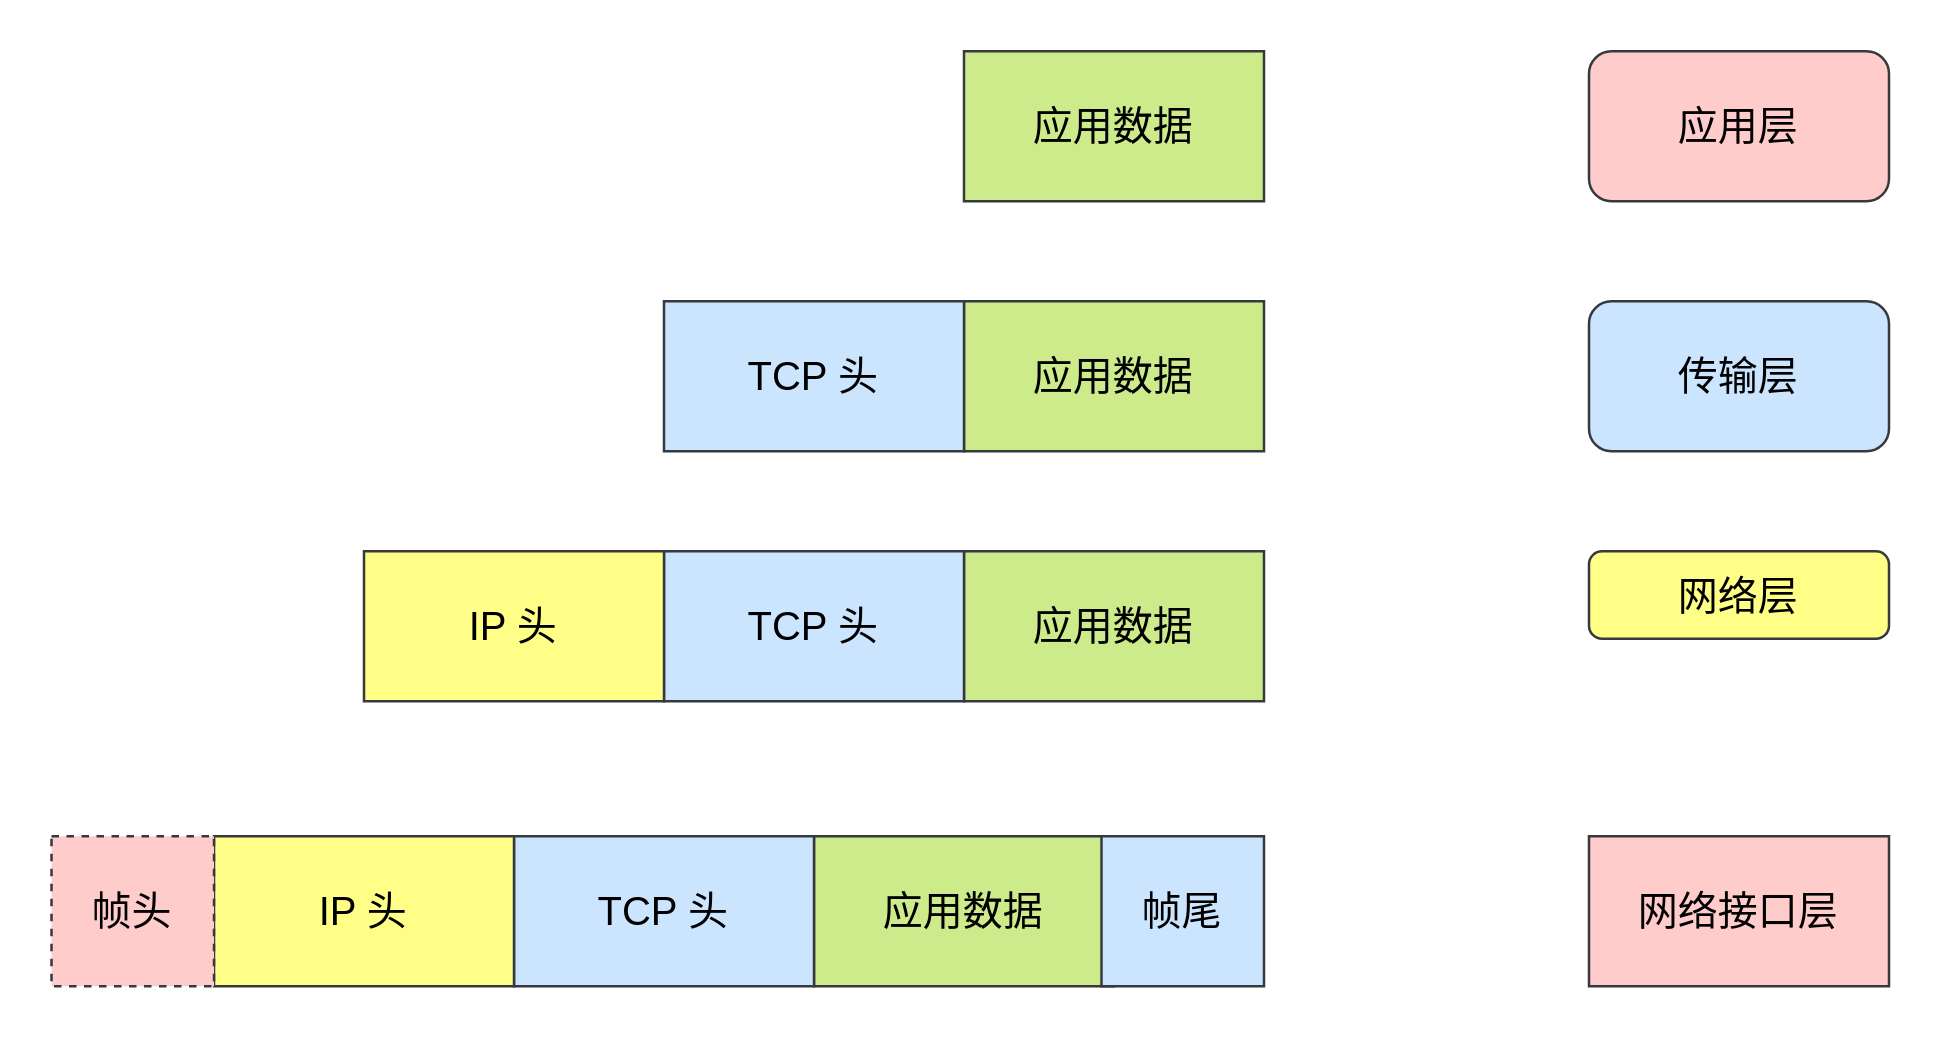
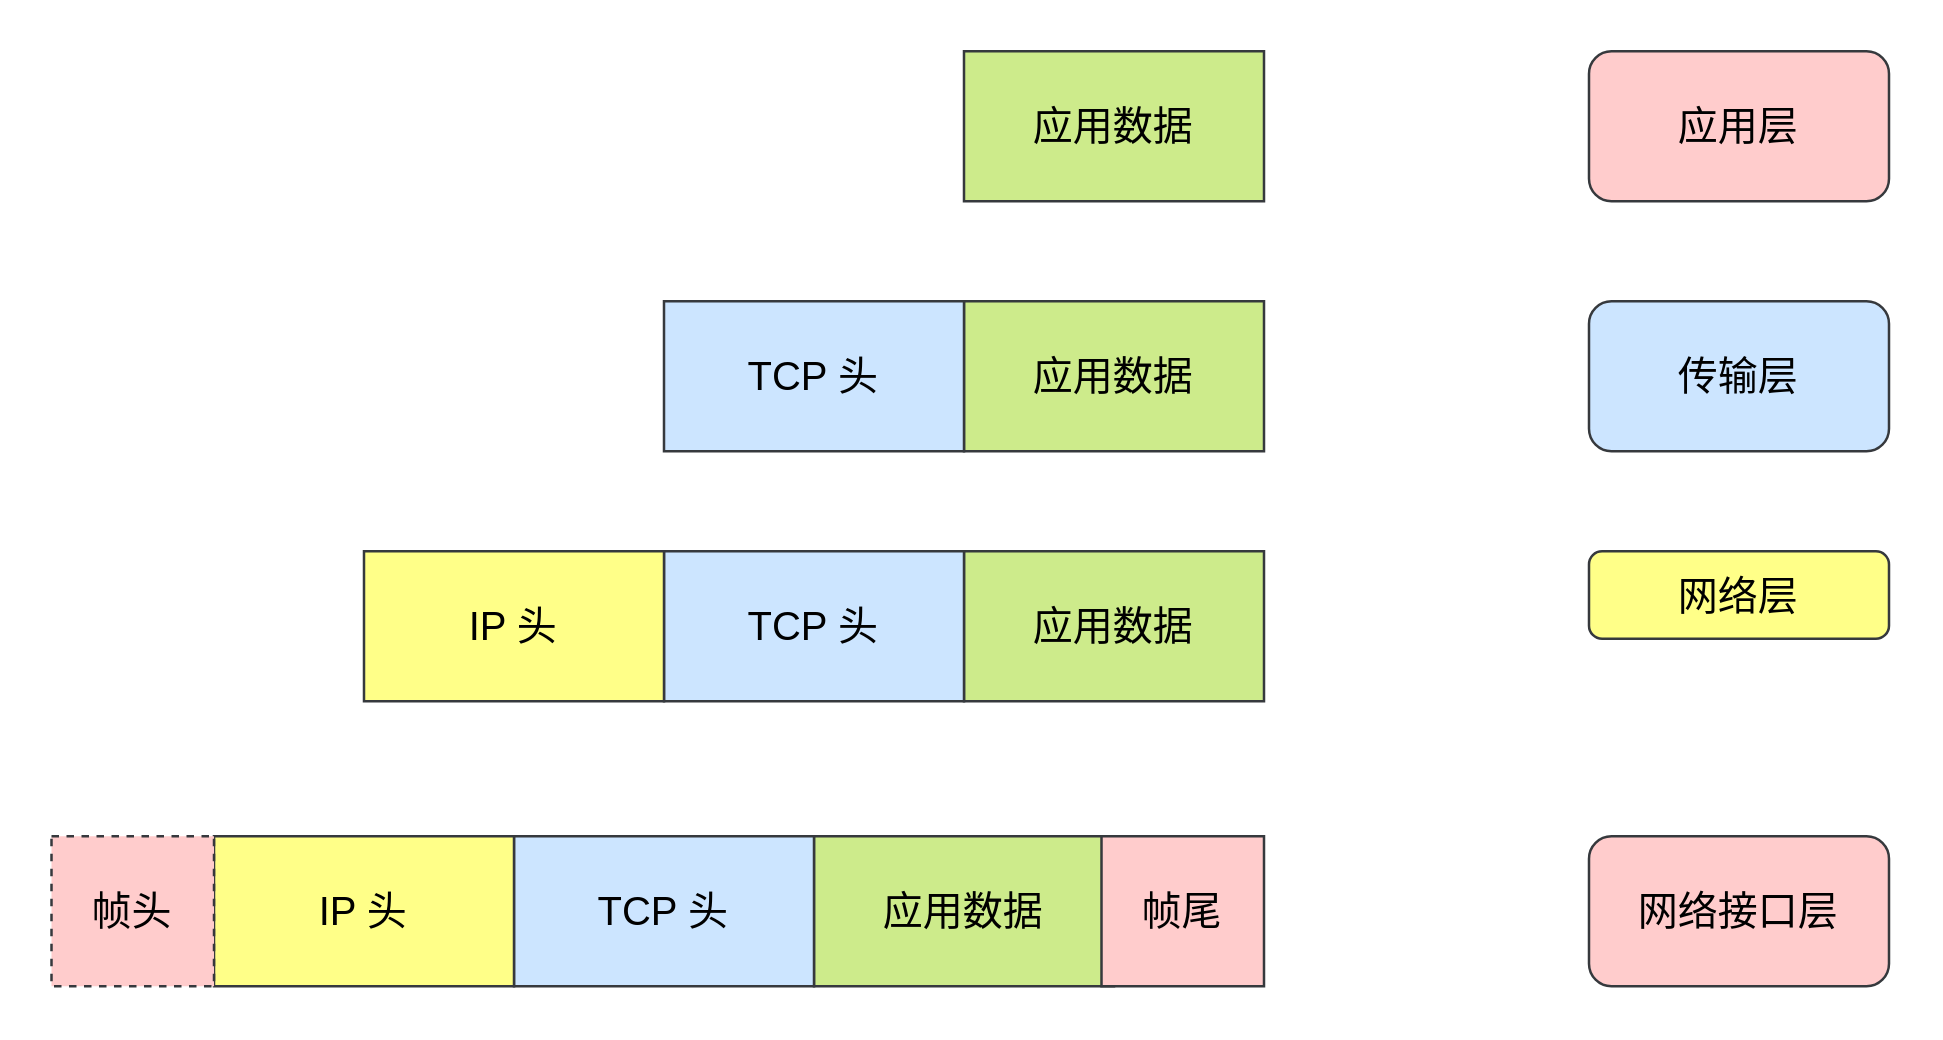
node "帧尾": fillcolor #cce5ff -> #ffcccc
node "网络接口层": shape rectangle -> rounded rectangle
